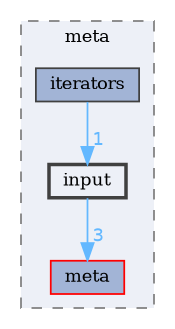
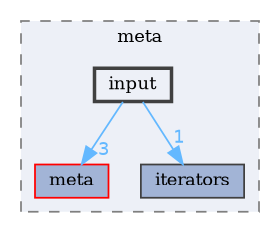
edge "iterators" -> "input": reversed
